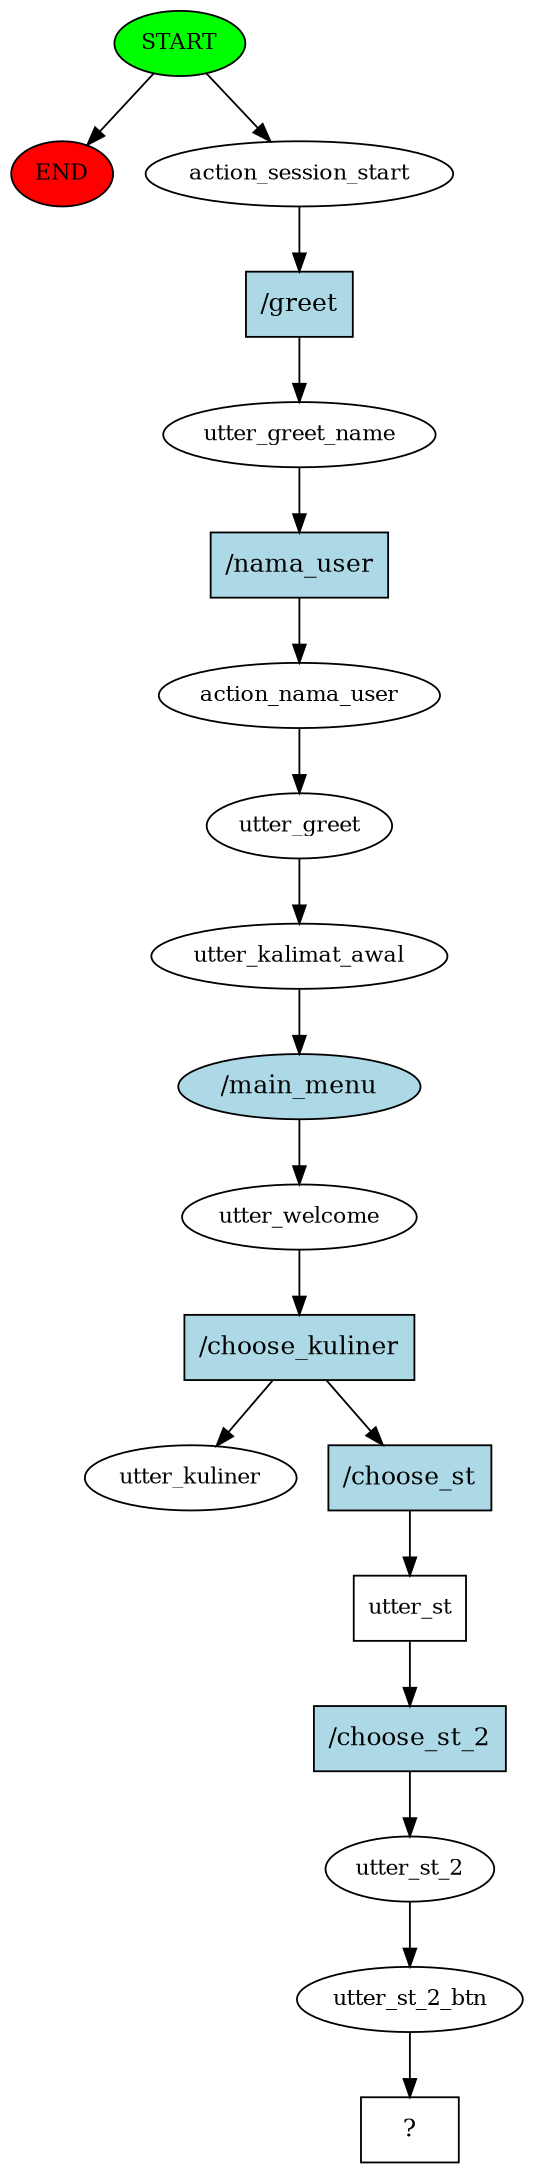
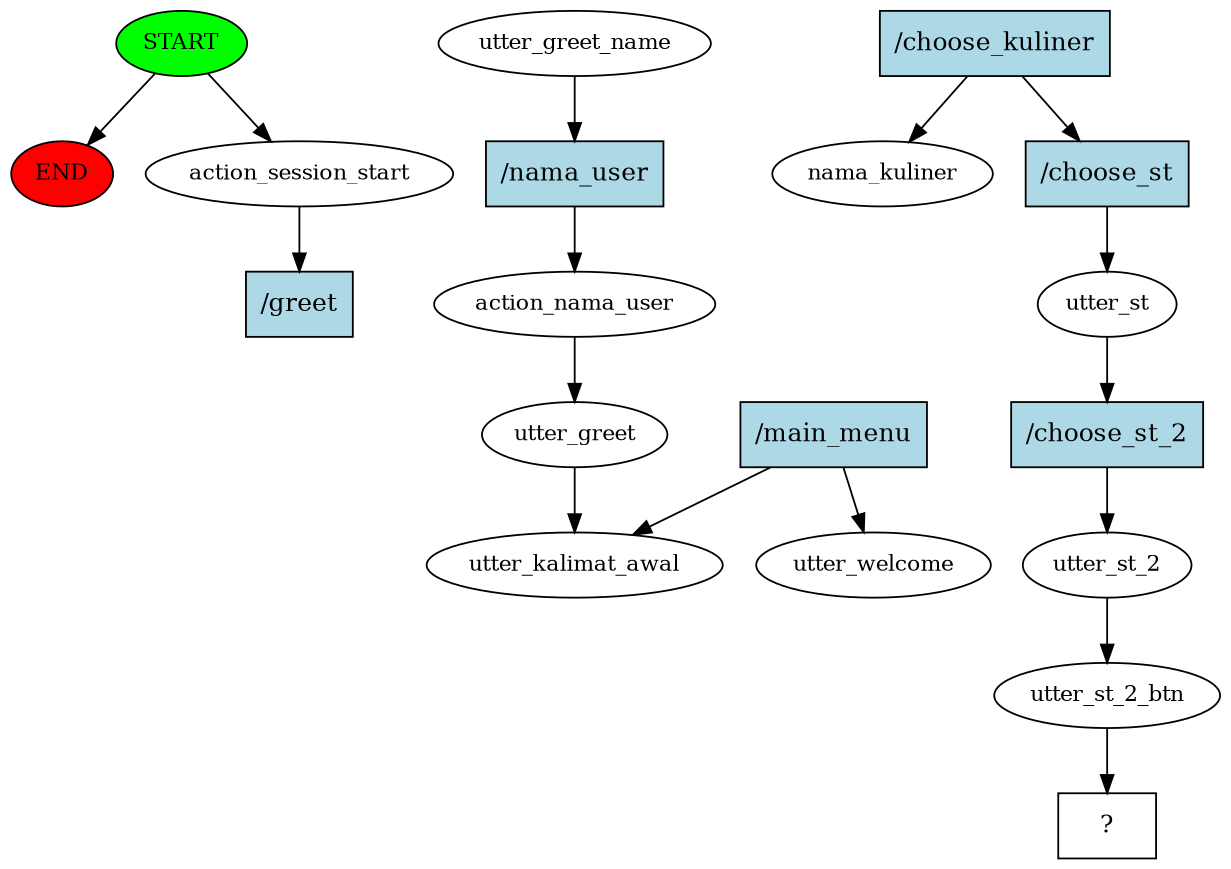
edge "/greet" -> "utter_greet_name": removed
edge "utter_kalimat_awal" -> "/main_menu": reversed
node "/main_menu": shape ellipse -> box
edge "utter_welcome" -> "/choose_kuliner": removed
node "utter_kuliner": label "utter_kuliner" -> "nama_kuliner"
node "utter_st": shape box -> ellipse
